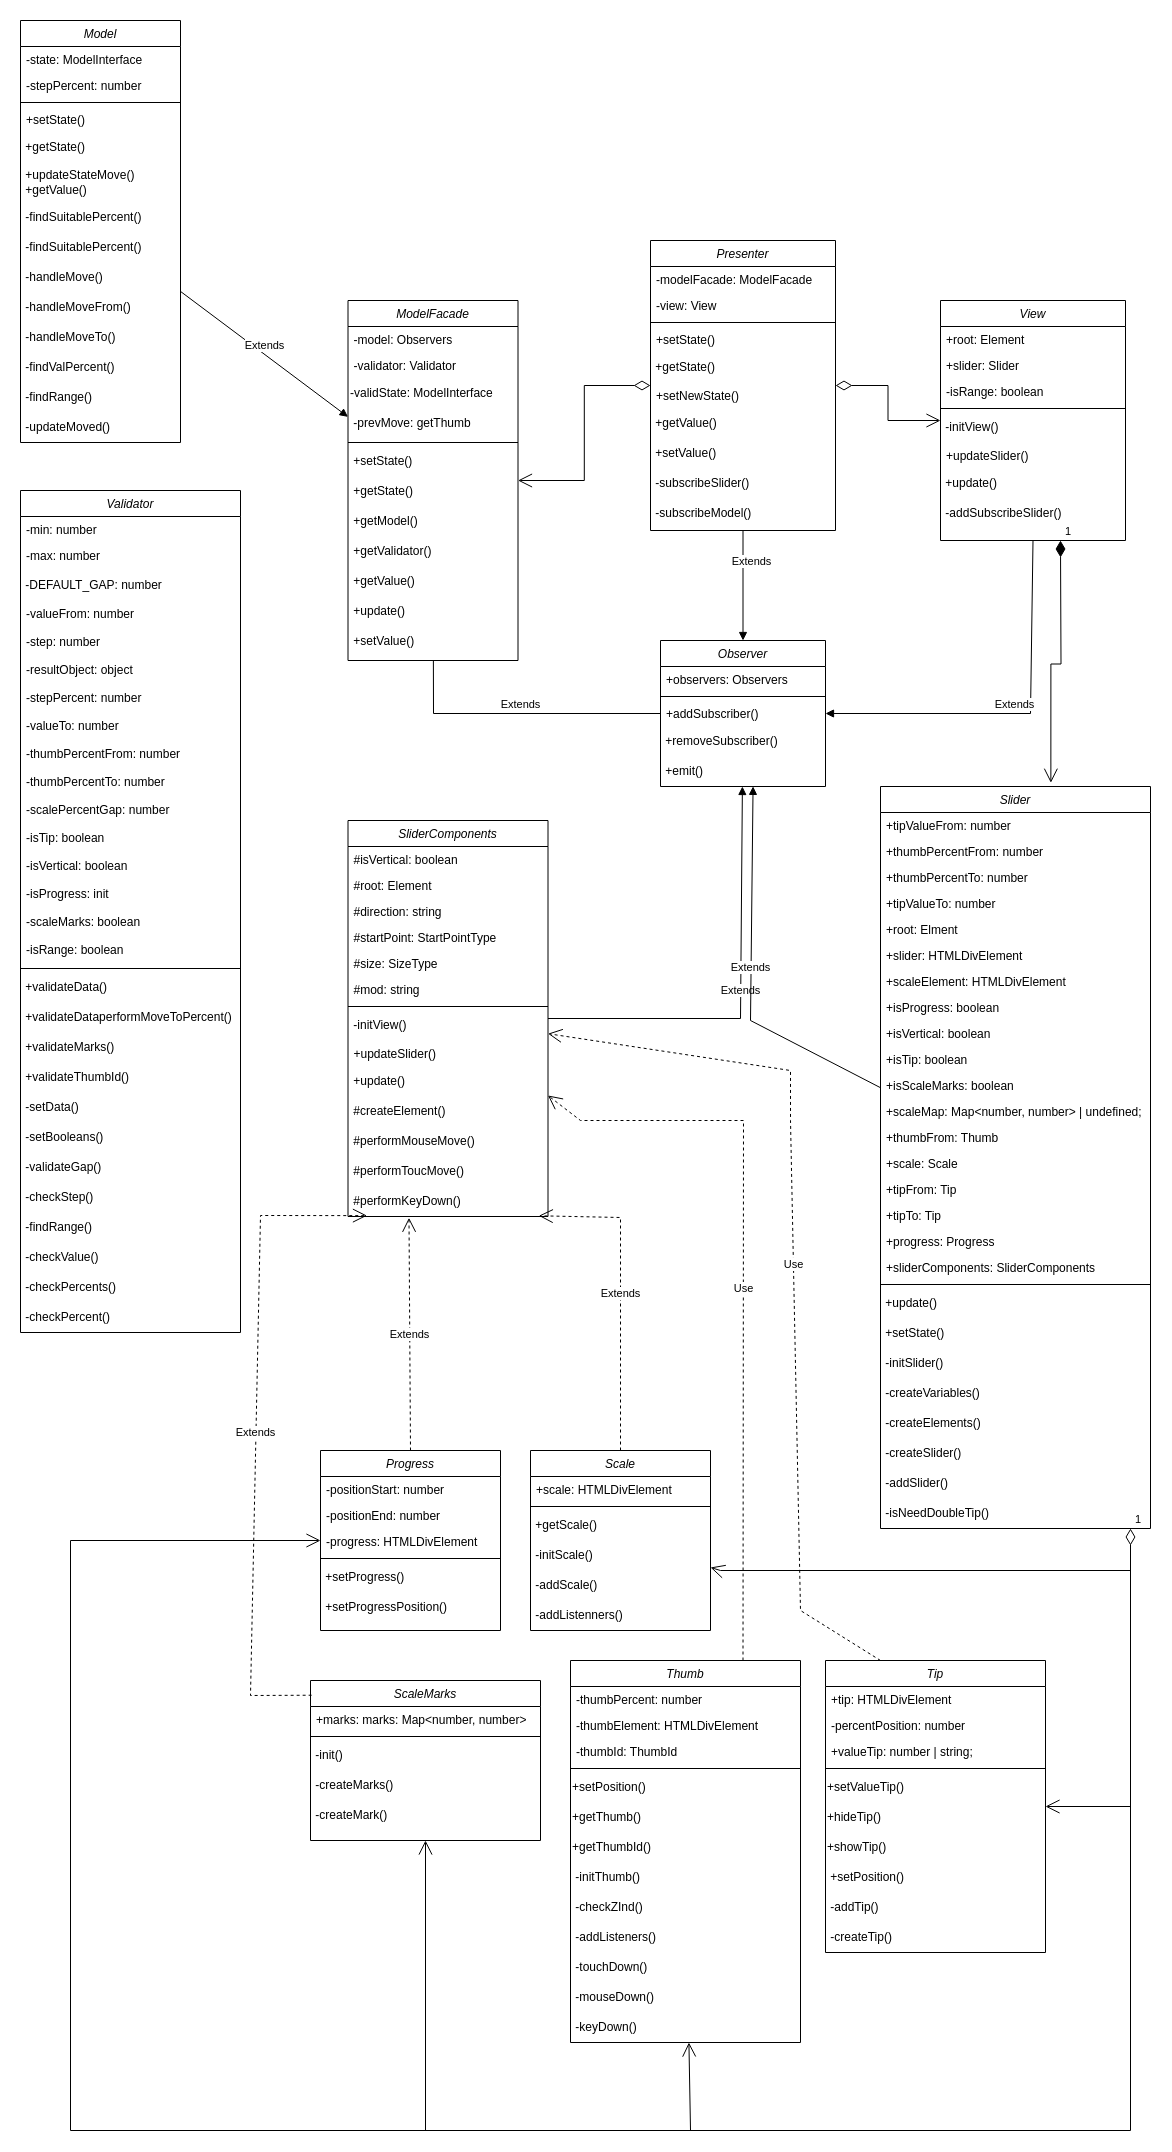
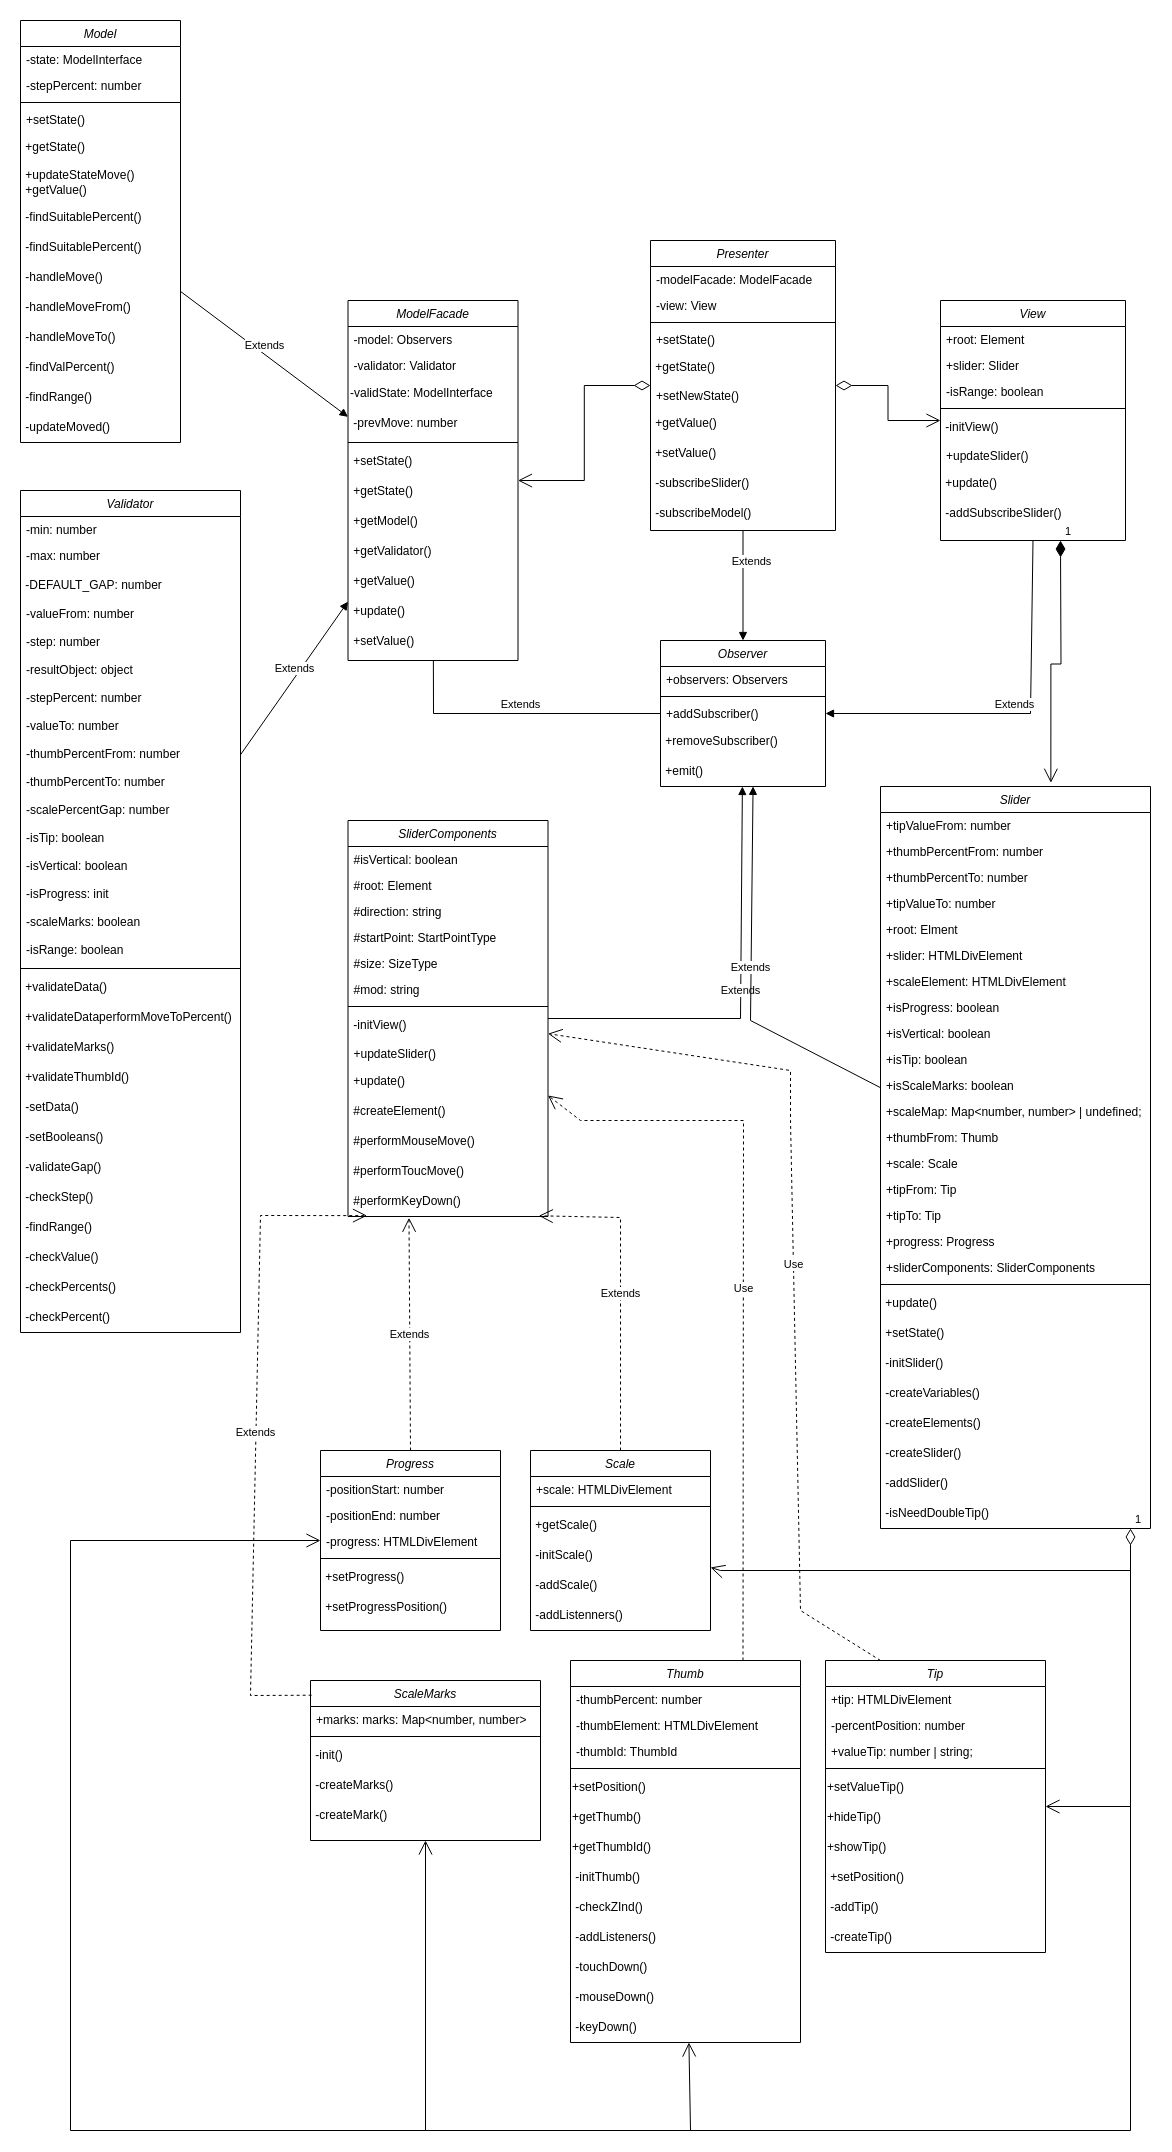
node "-prevMove: getThumb": label "-prevMove: getThumb" -> "-prevMove: number"
edge "Validator" -> "ModelFacade": added, label "Extends"
